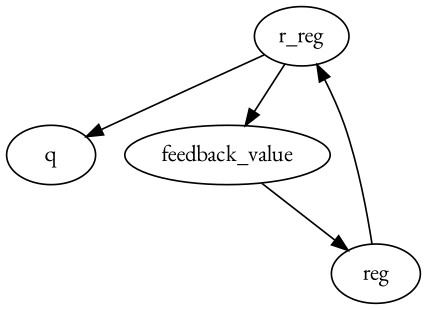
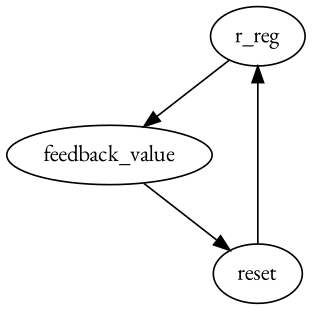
node "q": removed
node "reg": label "reg" -> "reset"
